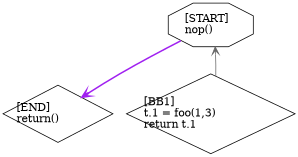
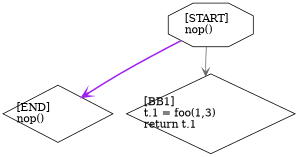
edge "[BB1] t.1 = foo(1,3) return t.1" -> "[START] nop()": reversed
node "[END] return()": label "[END] return()" -> "[END] nop()"
